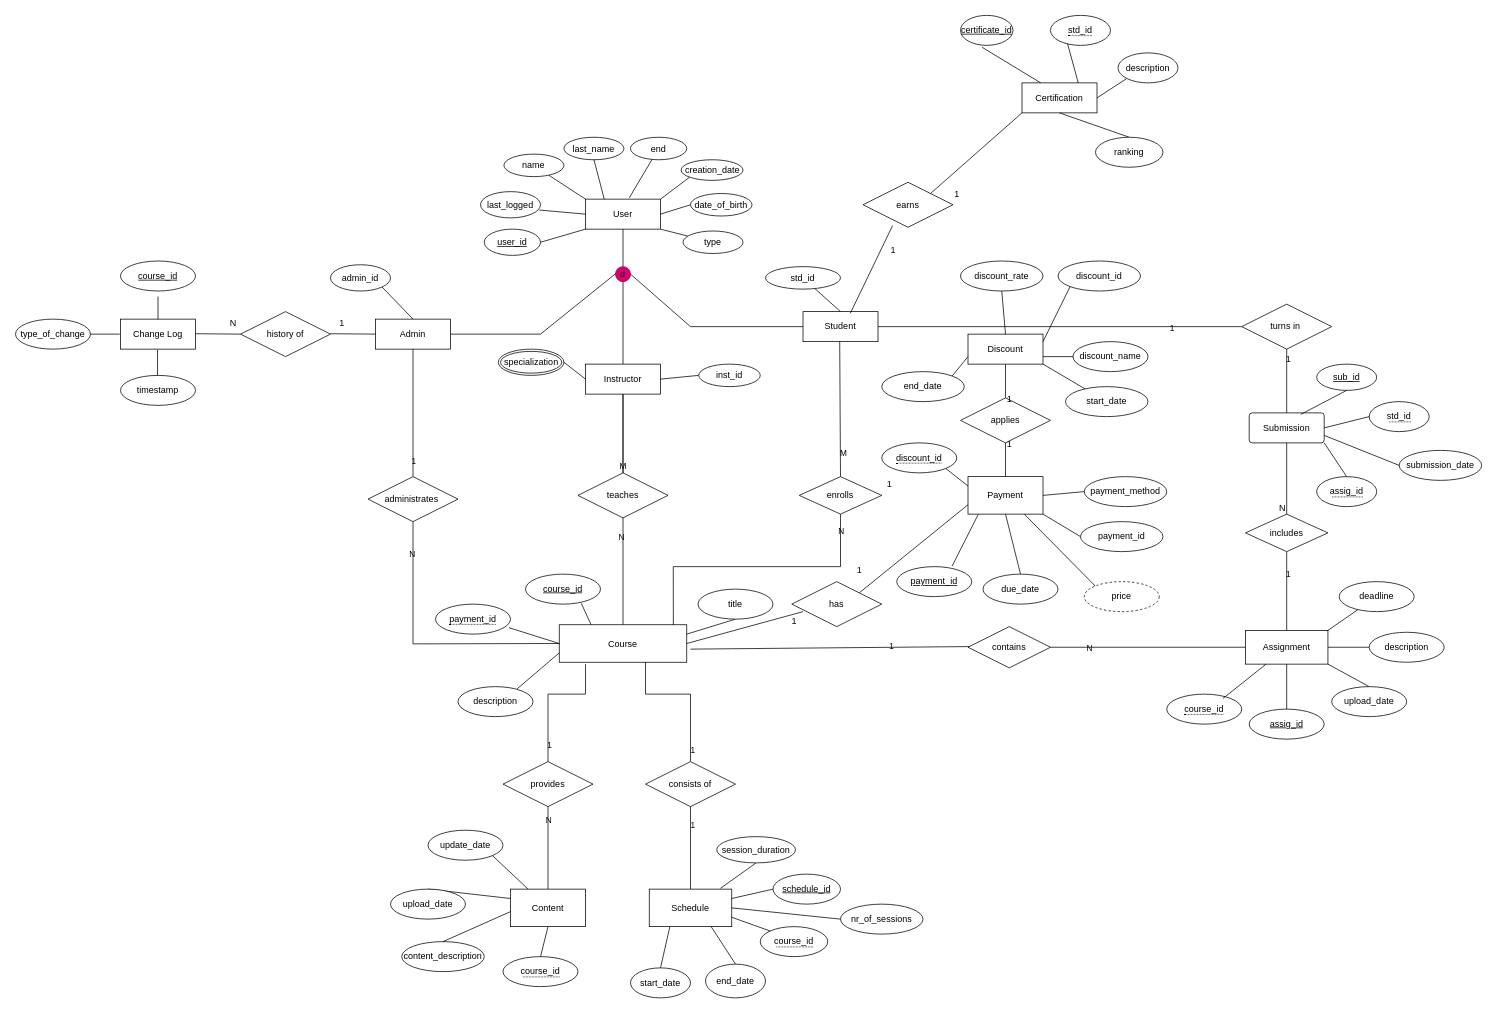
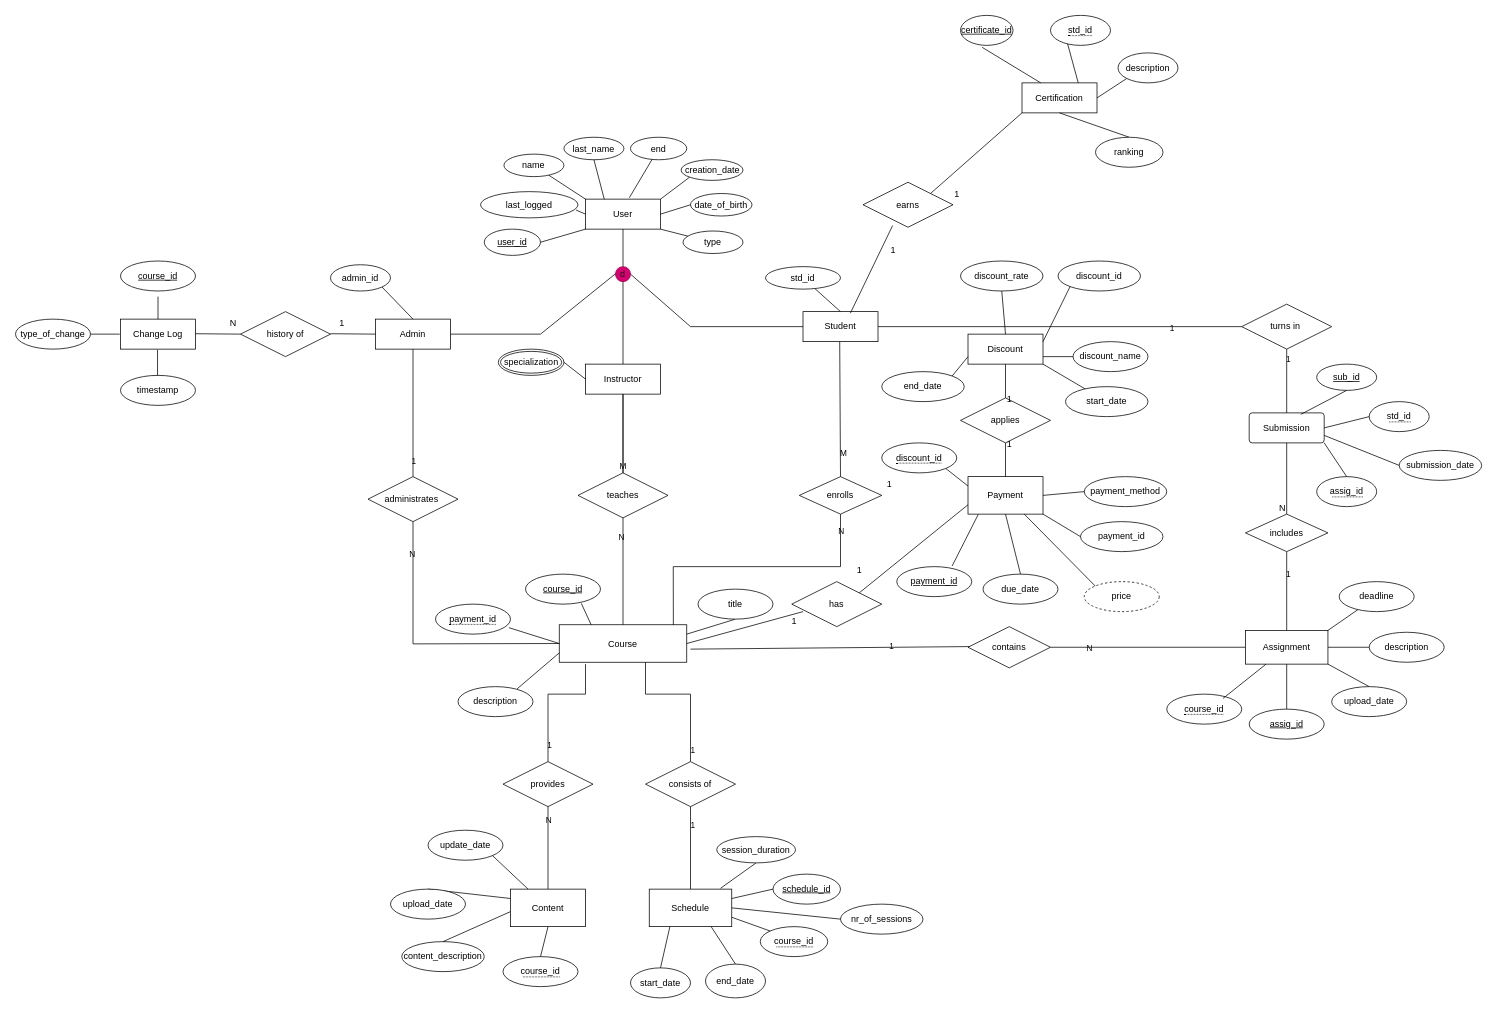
node "last_logged": size 60x26 -> 98x26
node "inst_id": removed
edge "inst_id" -- "Instructor": removed
